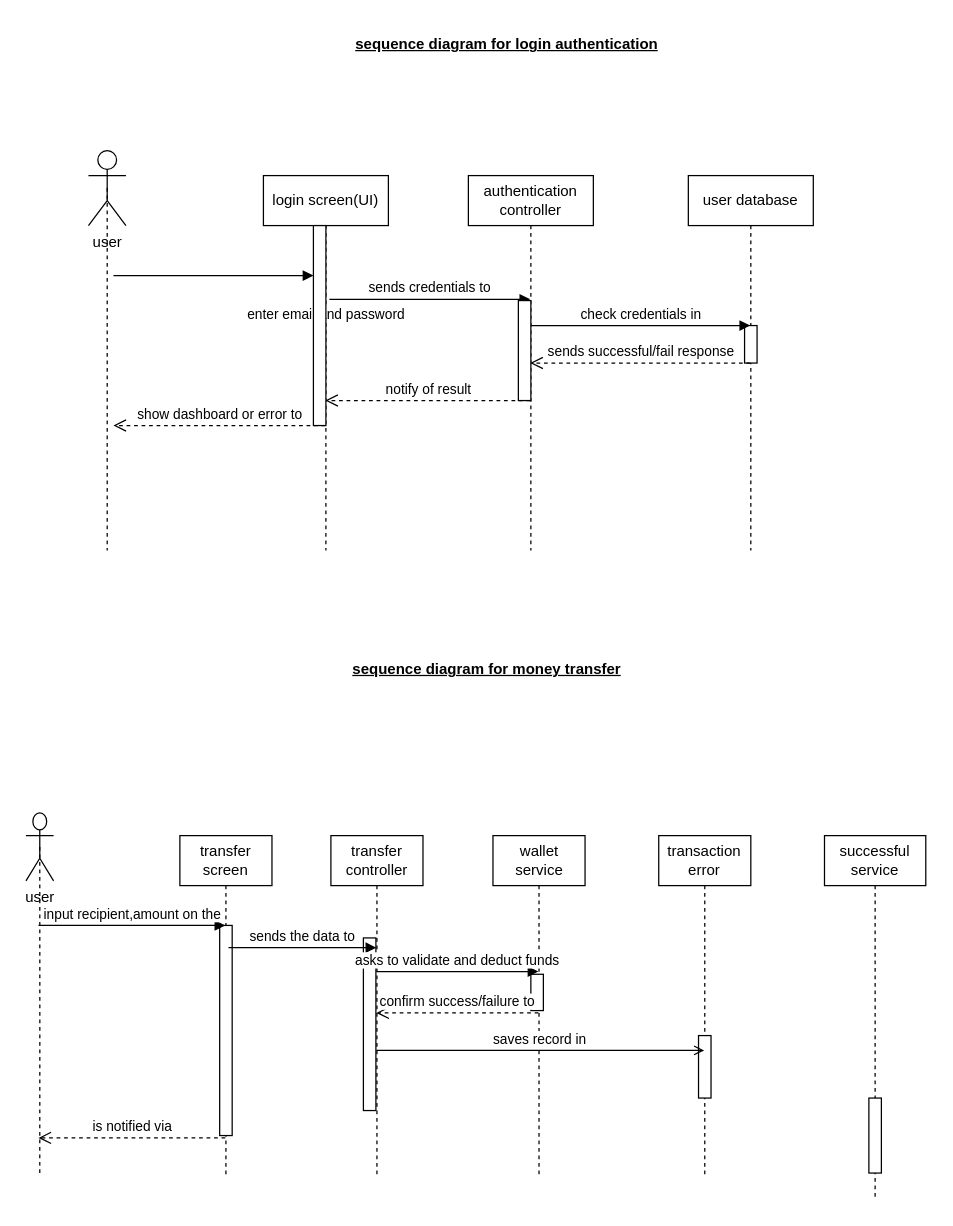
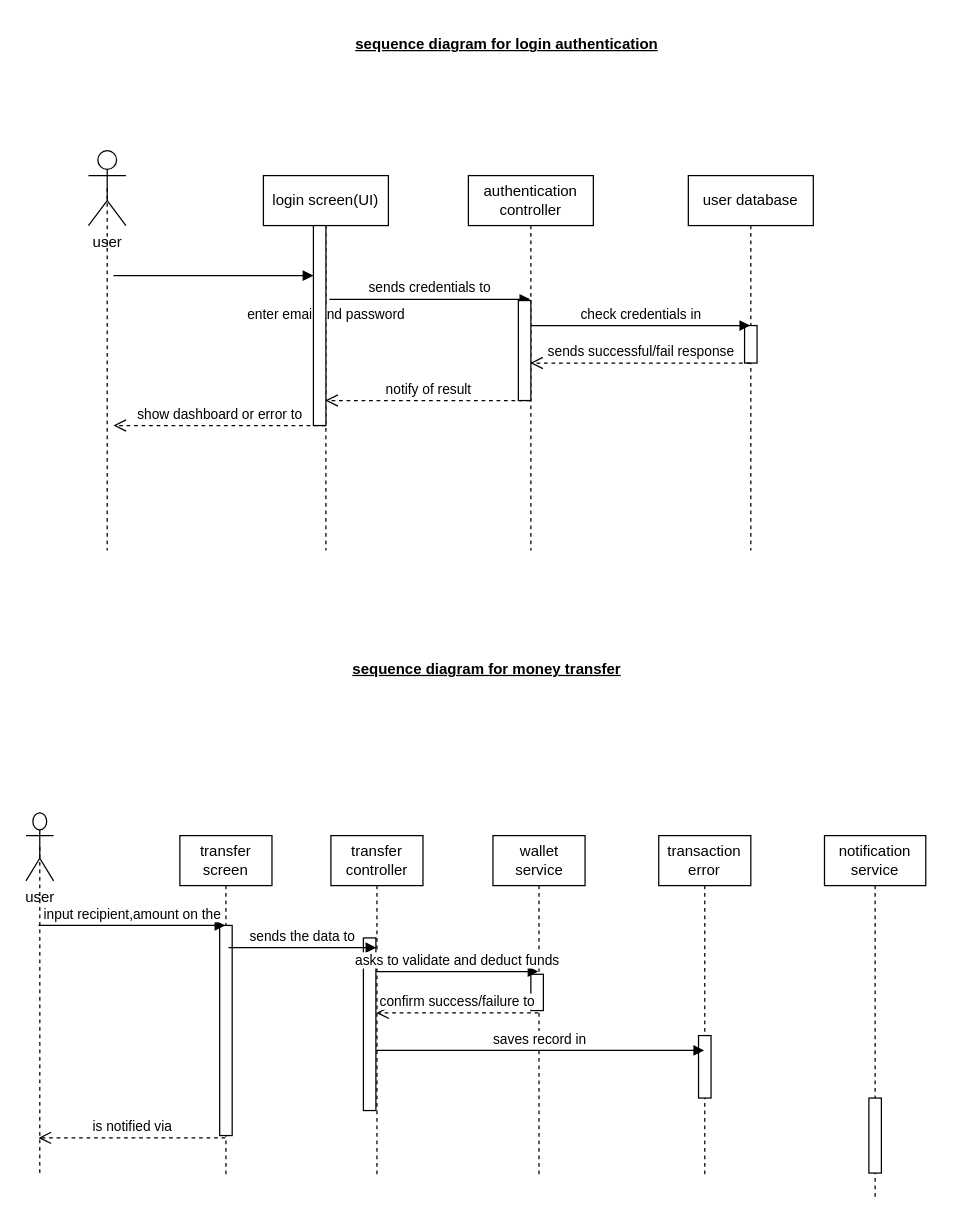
node "successful service": label "successful service" -> "notification service"
edge "transfer controller" -> "transaction error": arrowhead open -> block
